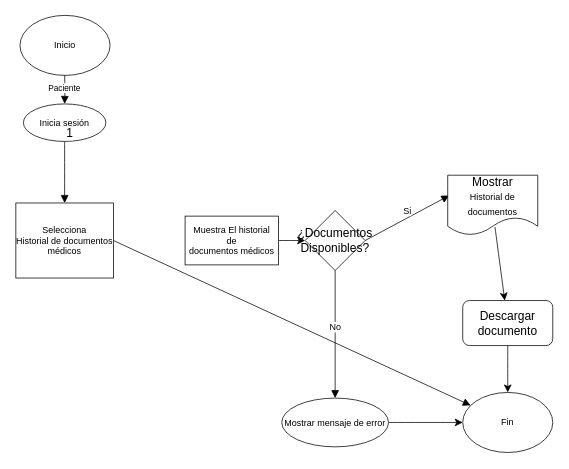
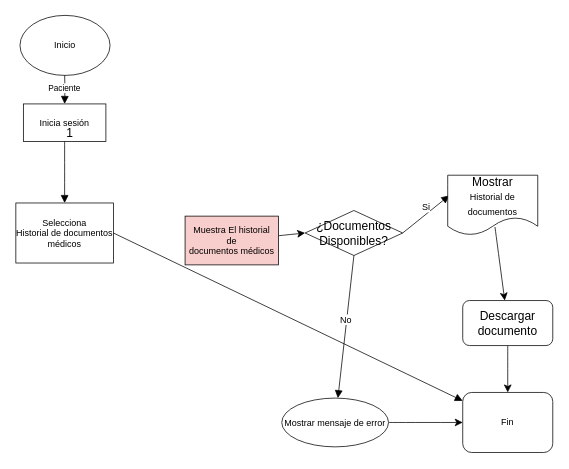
node "Inicia sesión": shape ellipse -> rectangle
node "Selecciona Historial de documentos médicos": size 98x75 -> 98x60
node "Muestra El historial de documentos médicos": fillcolor #ffffff -> #f8cecc
node "¿Documentos Disponibles?": size 60x60 -> 98x45
node "Fin": shape ellipse -> rounded rectangle
